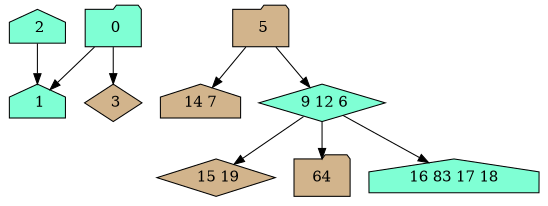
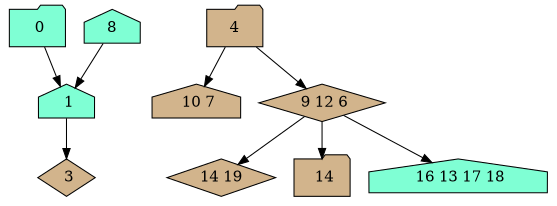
node "2": label "2" -> "8"
node "5": label "5" -> "4"
edge "0" -> "3": now "1" -> "3"
node "14 7": label "14 7" -> "10 7"
node "9 12 6": fillcolor aquamarine -> tan
node "15 19": label "15 19" -> "14 19"
node "64": label "64" -> "14"
node "16 83 17 18": label "16 83 17 18" -> "16 13 17 18"
